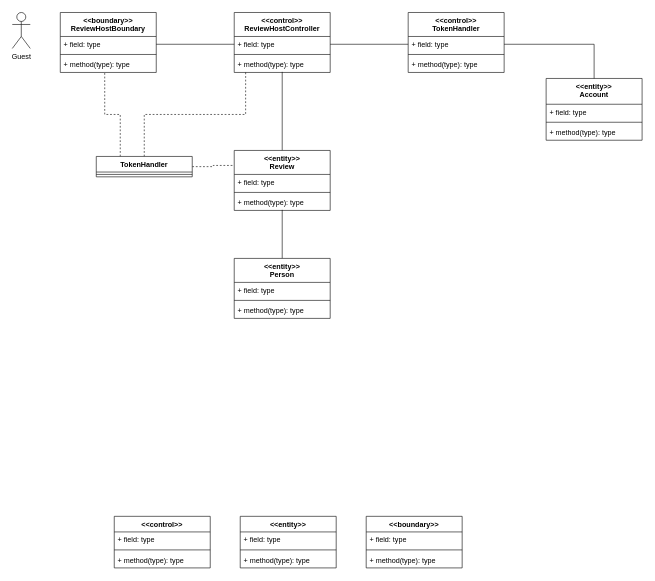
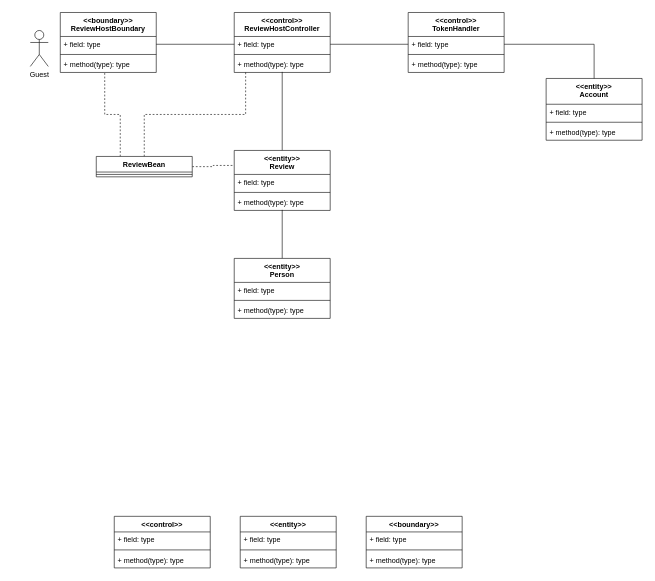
node "Guest": moved (21, 30) -> (39, 48)
node "TokenHandler": label "TokenHandler" -> "ReviewBean"
